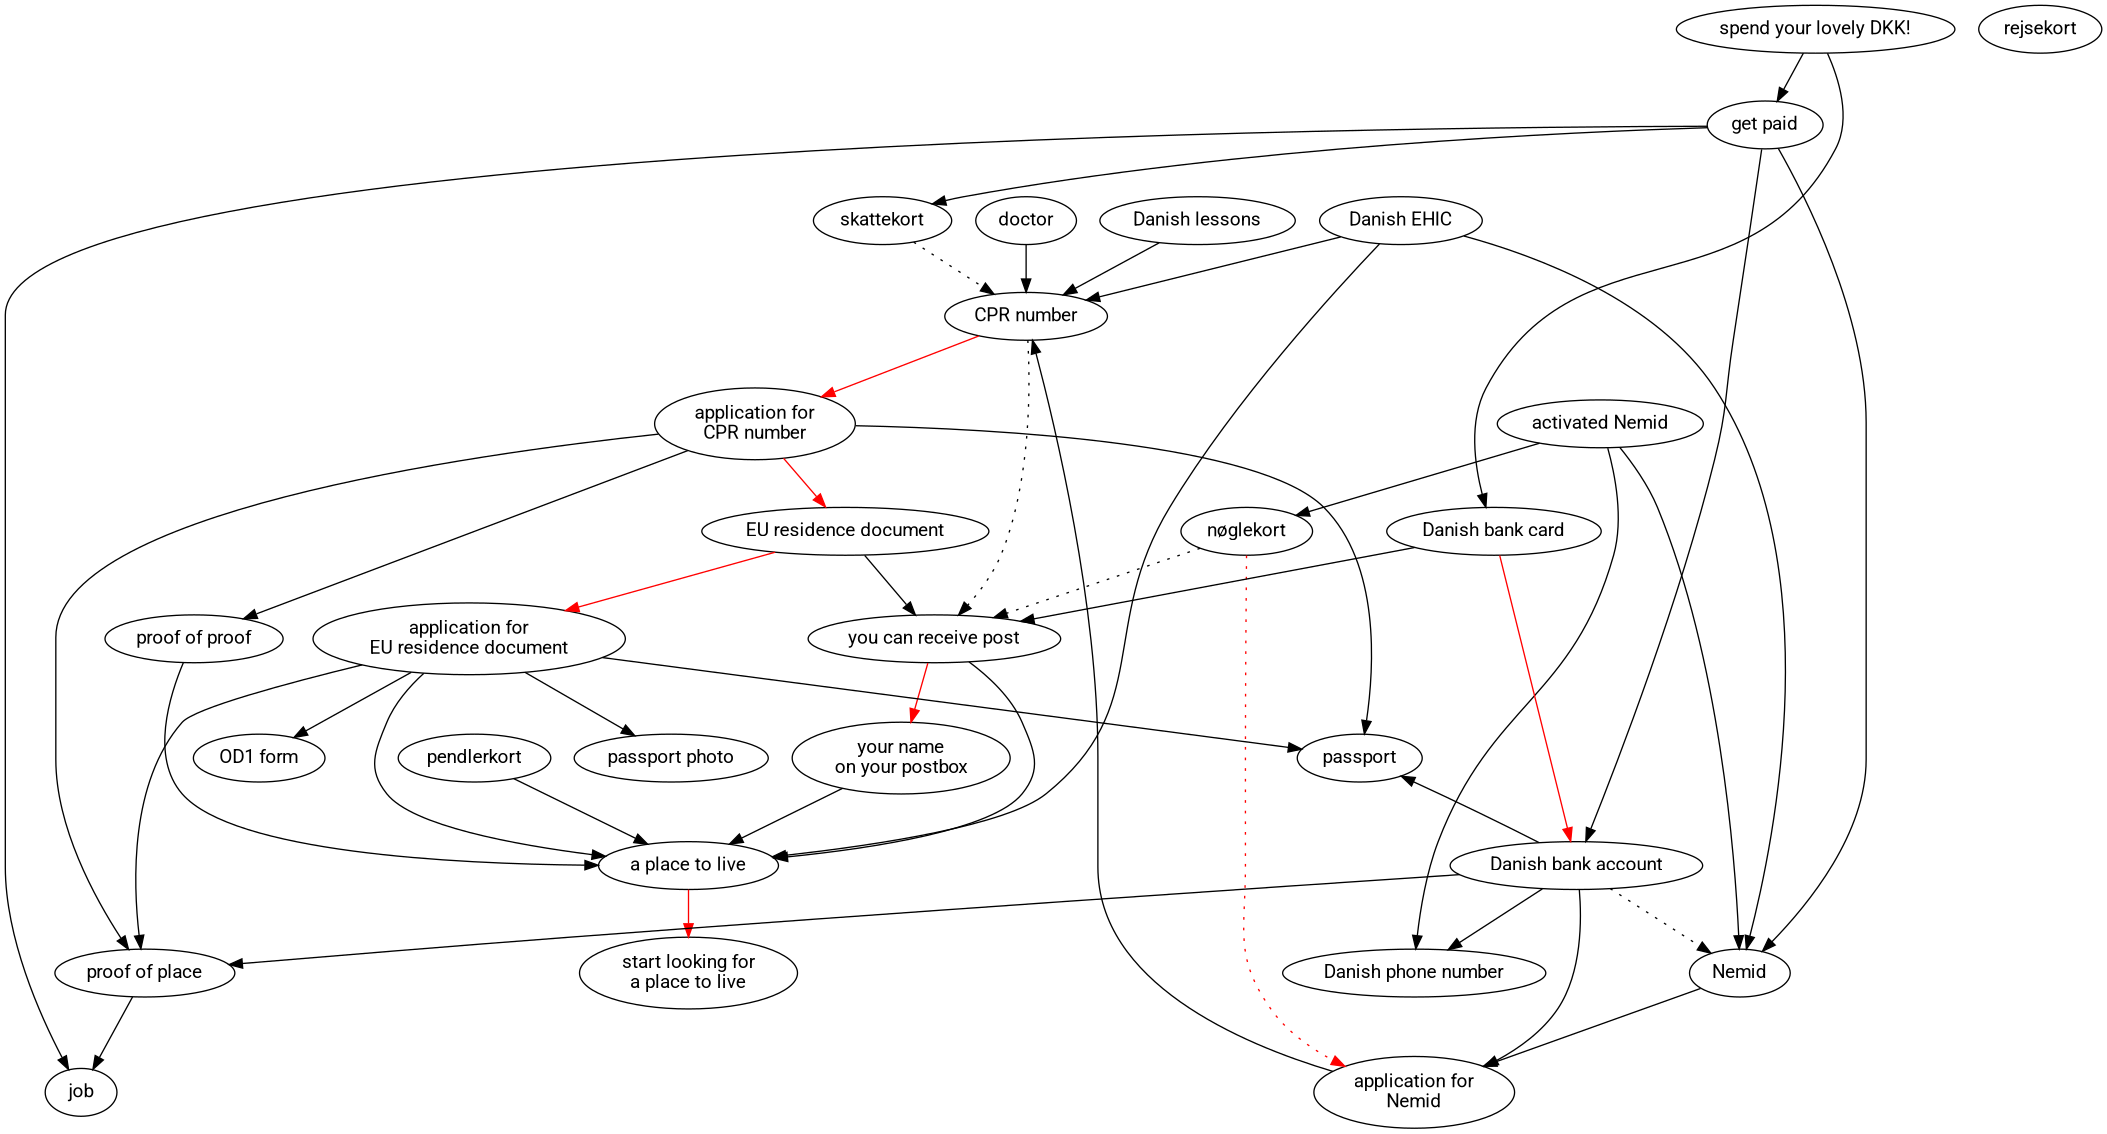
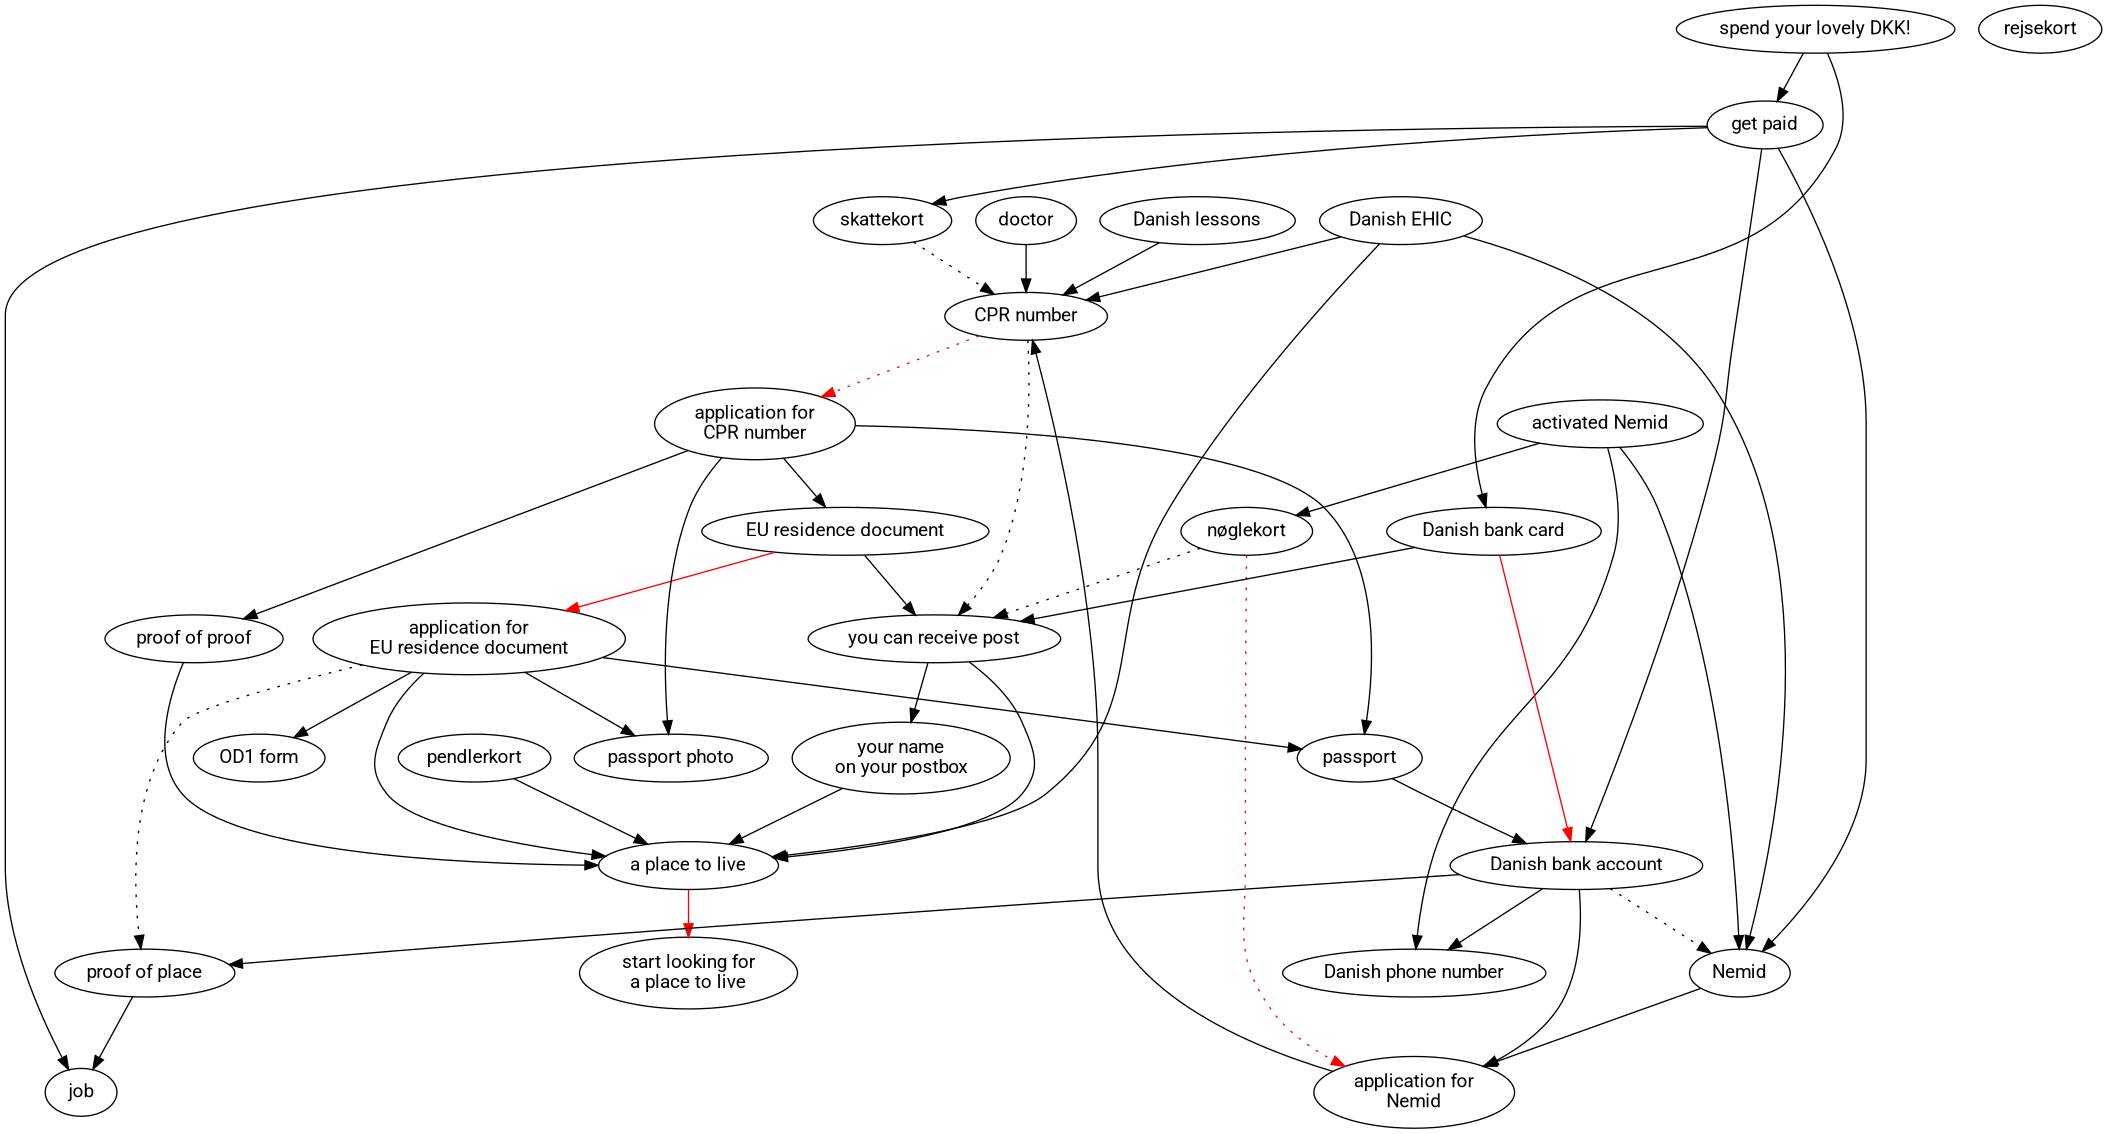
edge "CPR number" -> "application for CPR number": style solid -> dotted
edge "application for CPR number" -> "EU residence document": color red -> black
edge "application for CPR number" -> "proof of place": now "application for CPR number" -> "passport photo"
edge "you can receive post" -> "your name on your postbox": color red -> black
edge "application for EU residence document" -> "proof of place": style solid -> dotted
edge "Danish bank account" -> "passport": reversed
